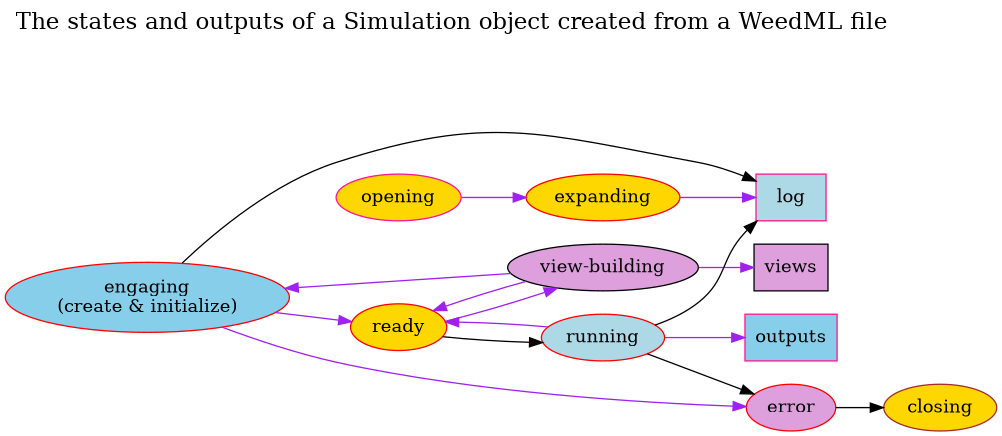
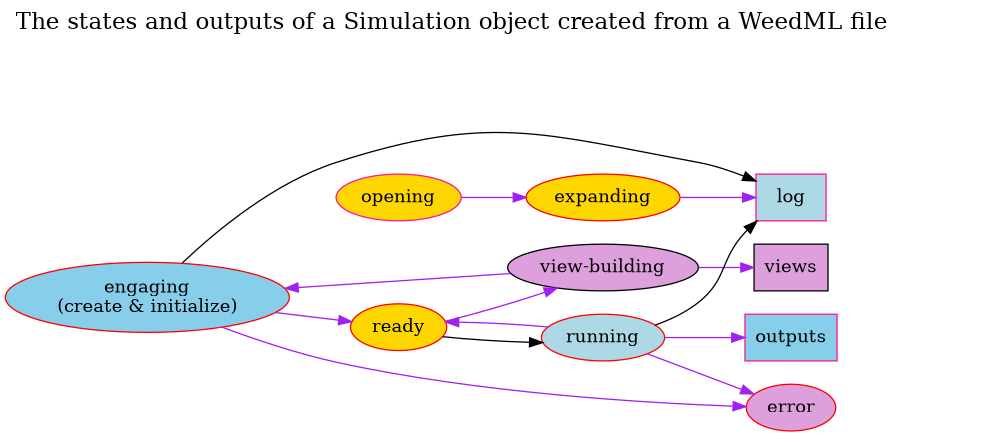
edge "view-building" -> "ready": removed
edge "running" -> "error": color black -> purple
node "closing": removed
